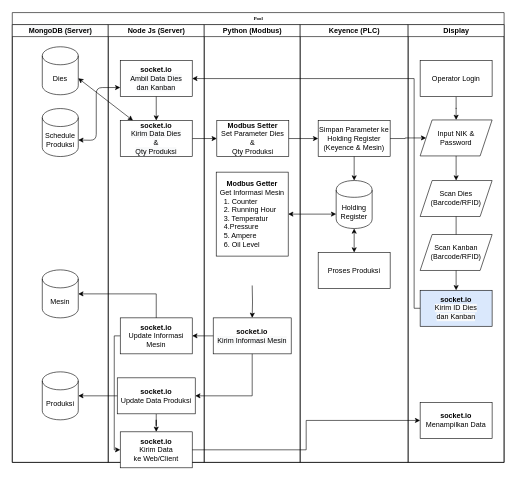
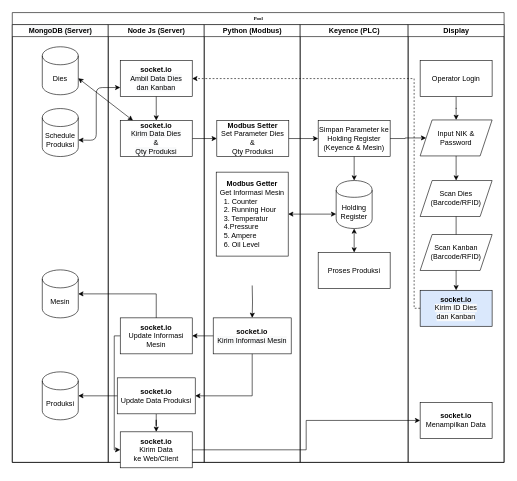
edge "socket.io Kirim ID Dies dan Kanban" -> "socket.io Ambil Data Dies dan Kanban": style solid -> dashed
